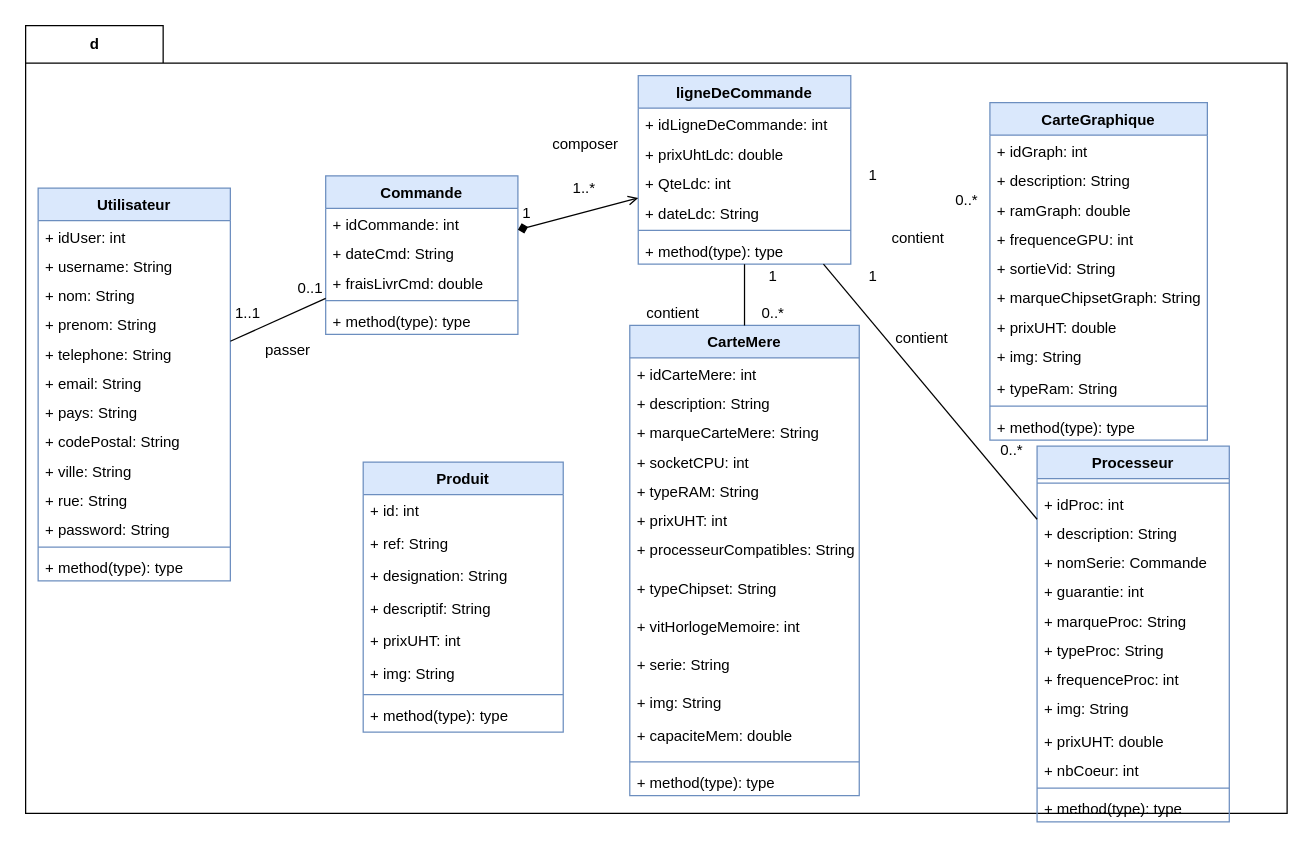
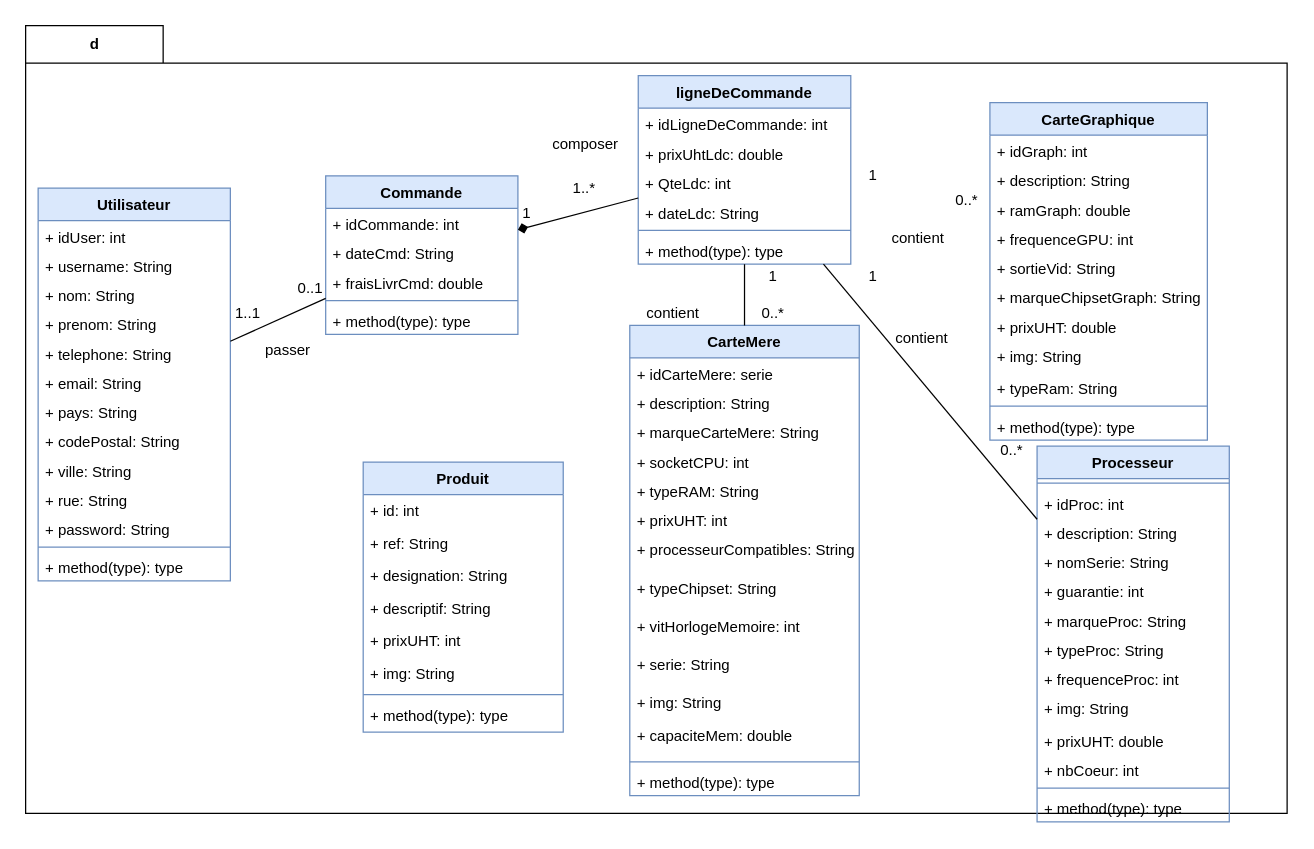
edge "ligneDeCommande" -- "Commande": arrowhead open -> none
node "+ idCarteMere: int": label "+ idCarteMere: int" -> "+ idCarteMere: serie"
node "+ nomSerie: Commande": label "+ nomSerie: Commande" -> "+ nomSerie: String"
